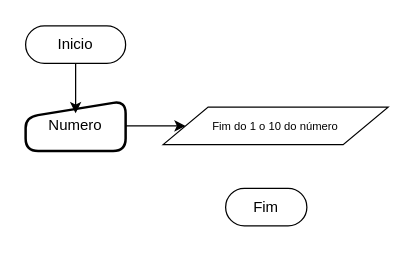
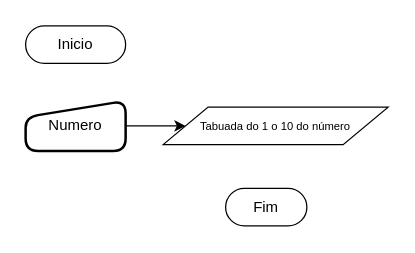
edge "Inicio" -> "Numero": removed
node "Fim do 1 o 10 do número": label "Fim do 1 o 10 do número" -> "Tabuada do 1 o 10 do número"
